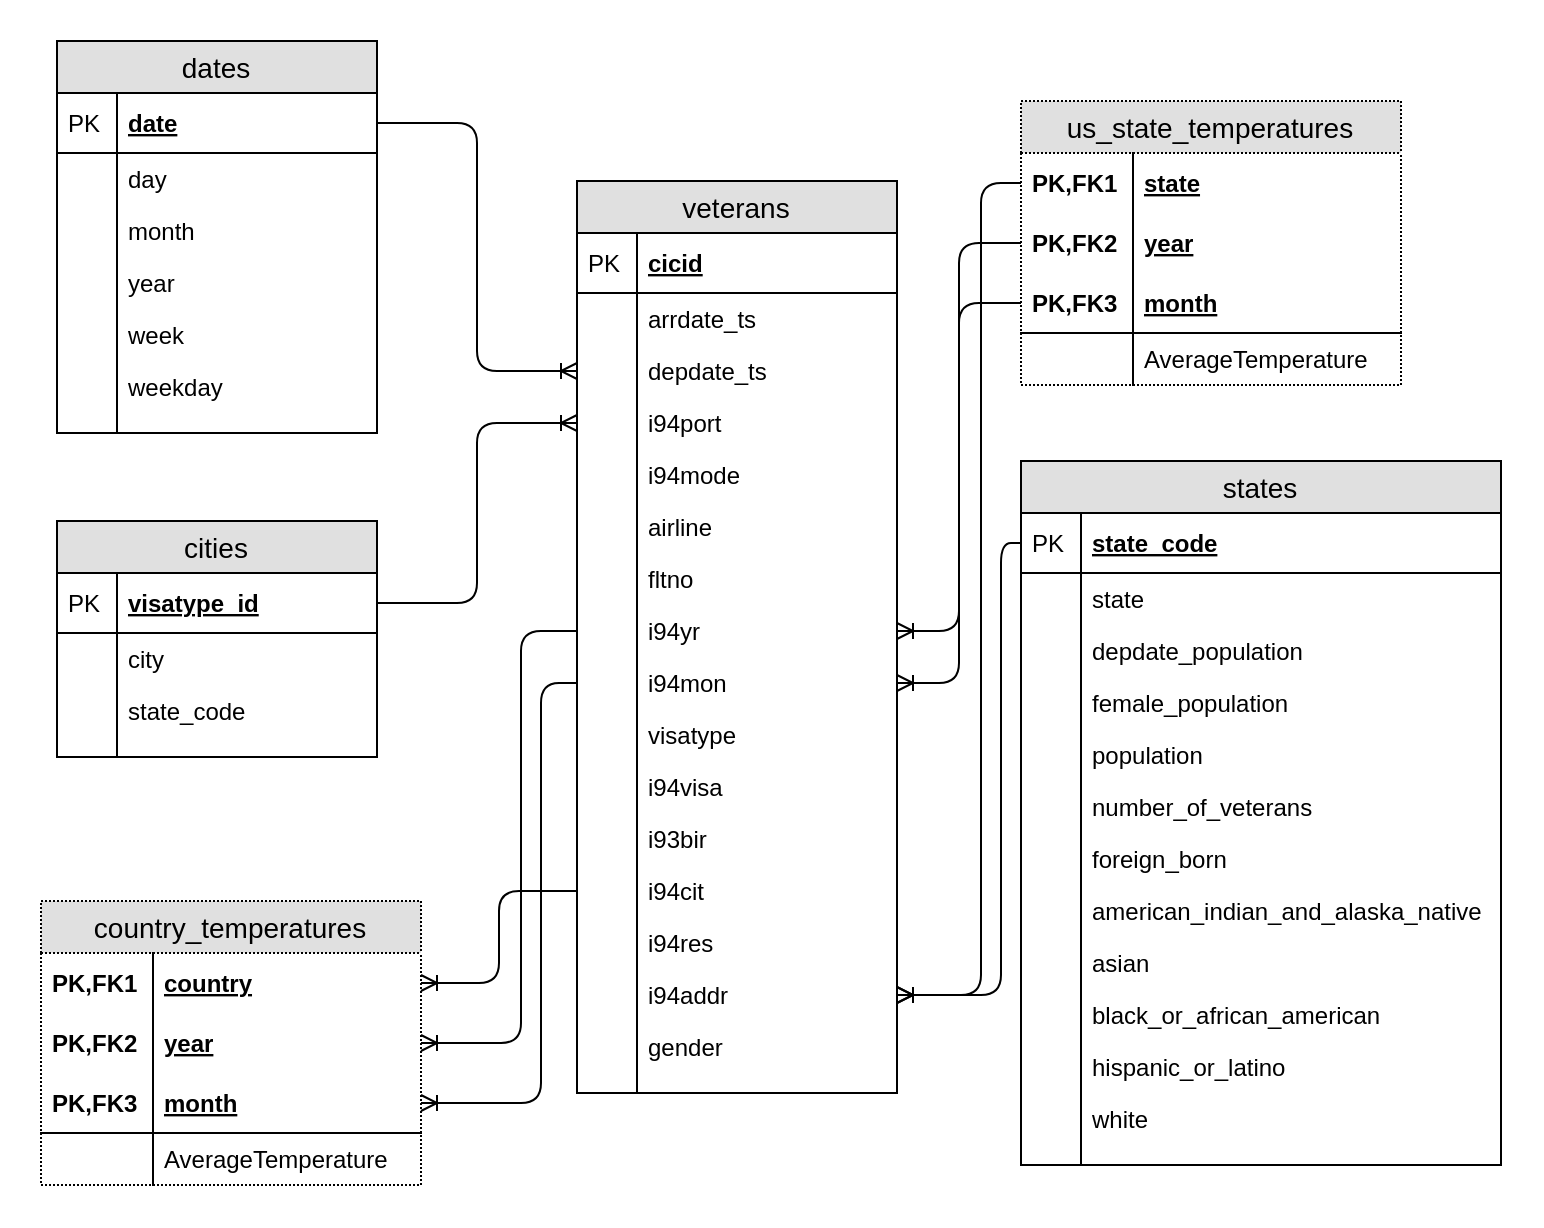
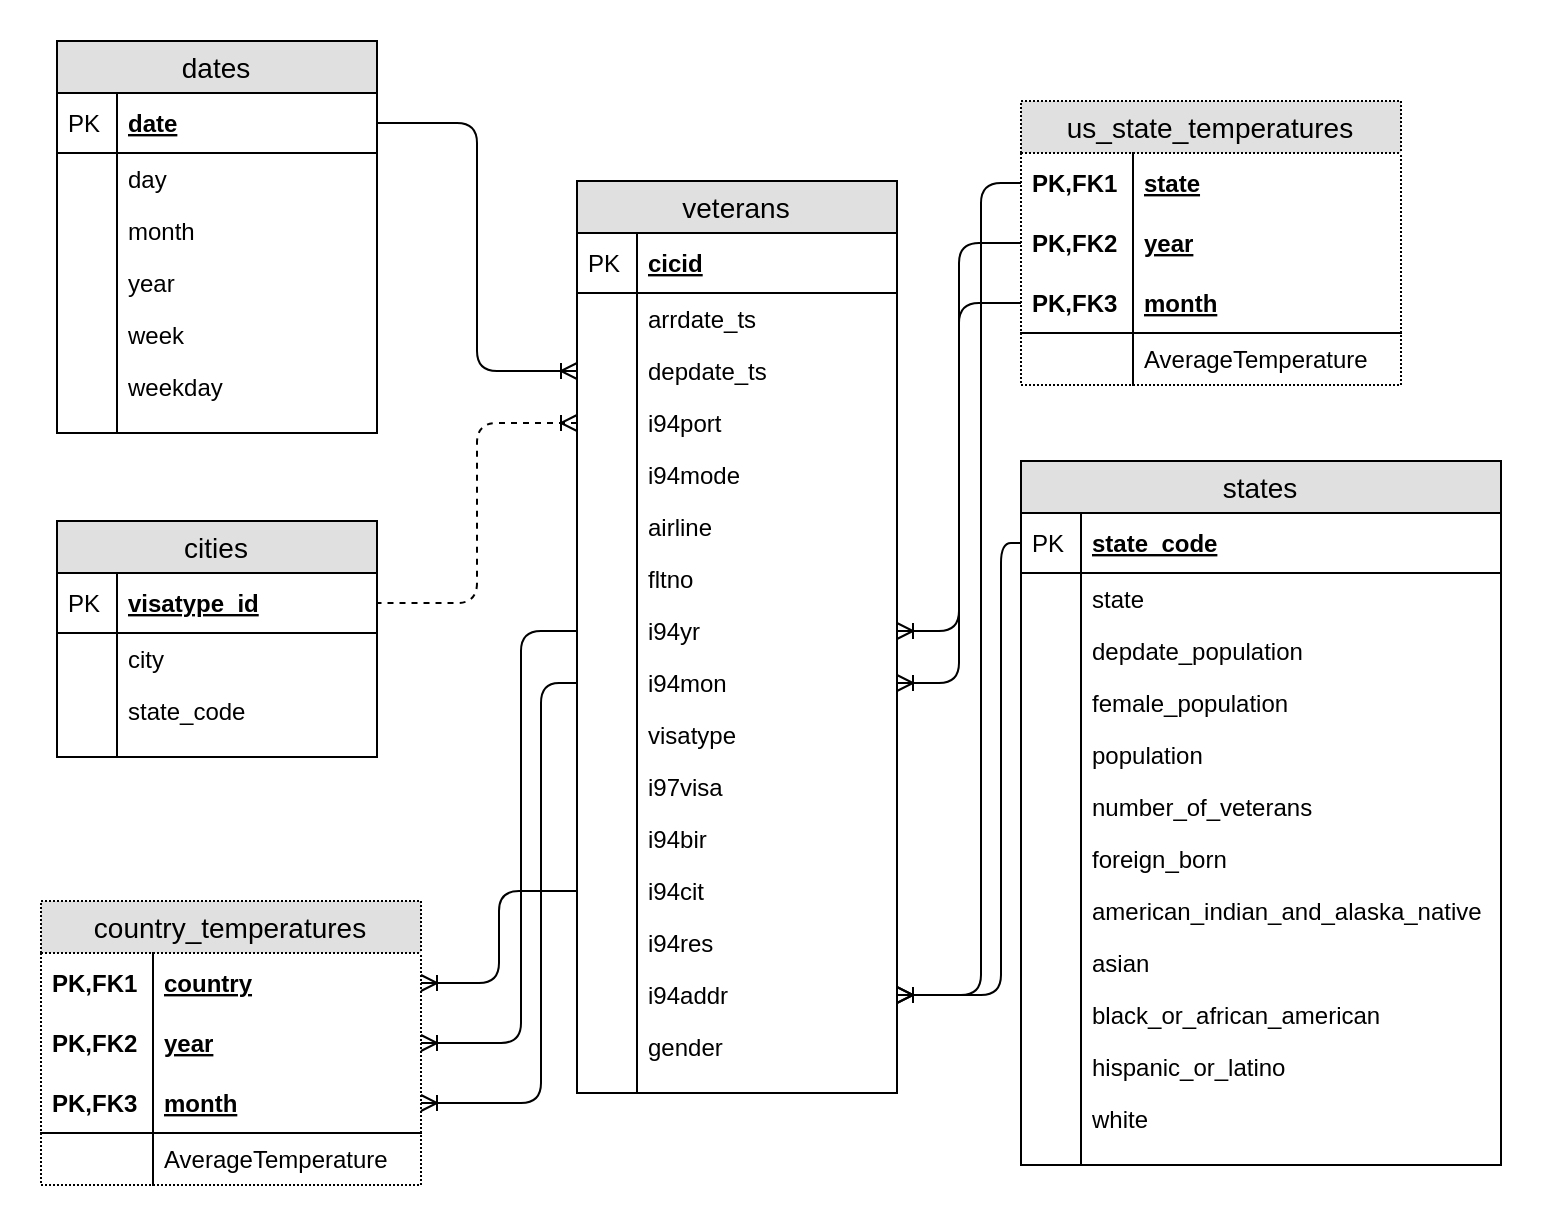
edge "visatype_id" -> "i94port": style solid -> dashed
node "i94visa": label "i94visa" -> "i97visa"
node "i93bir": label "i93bir" -> "i94bir"
